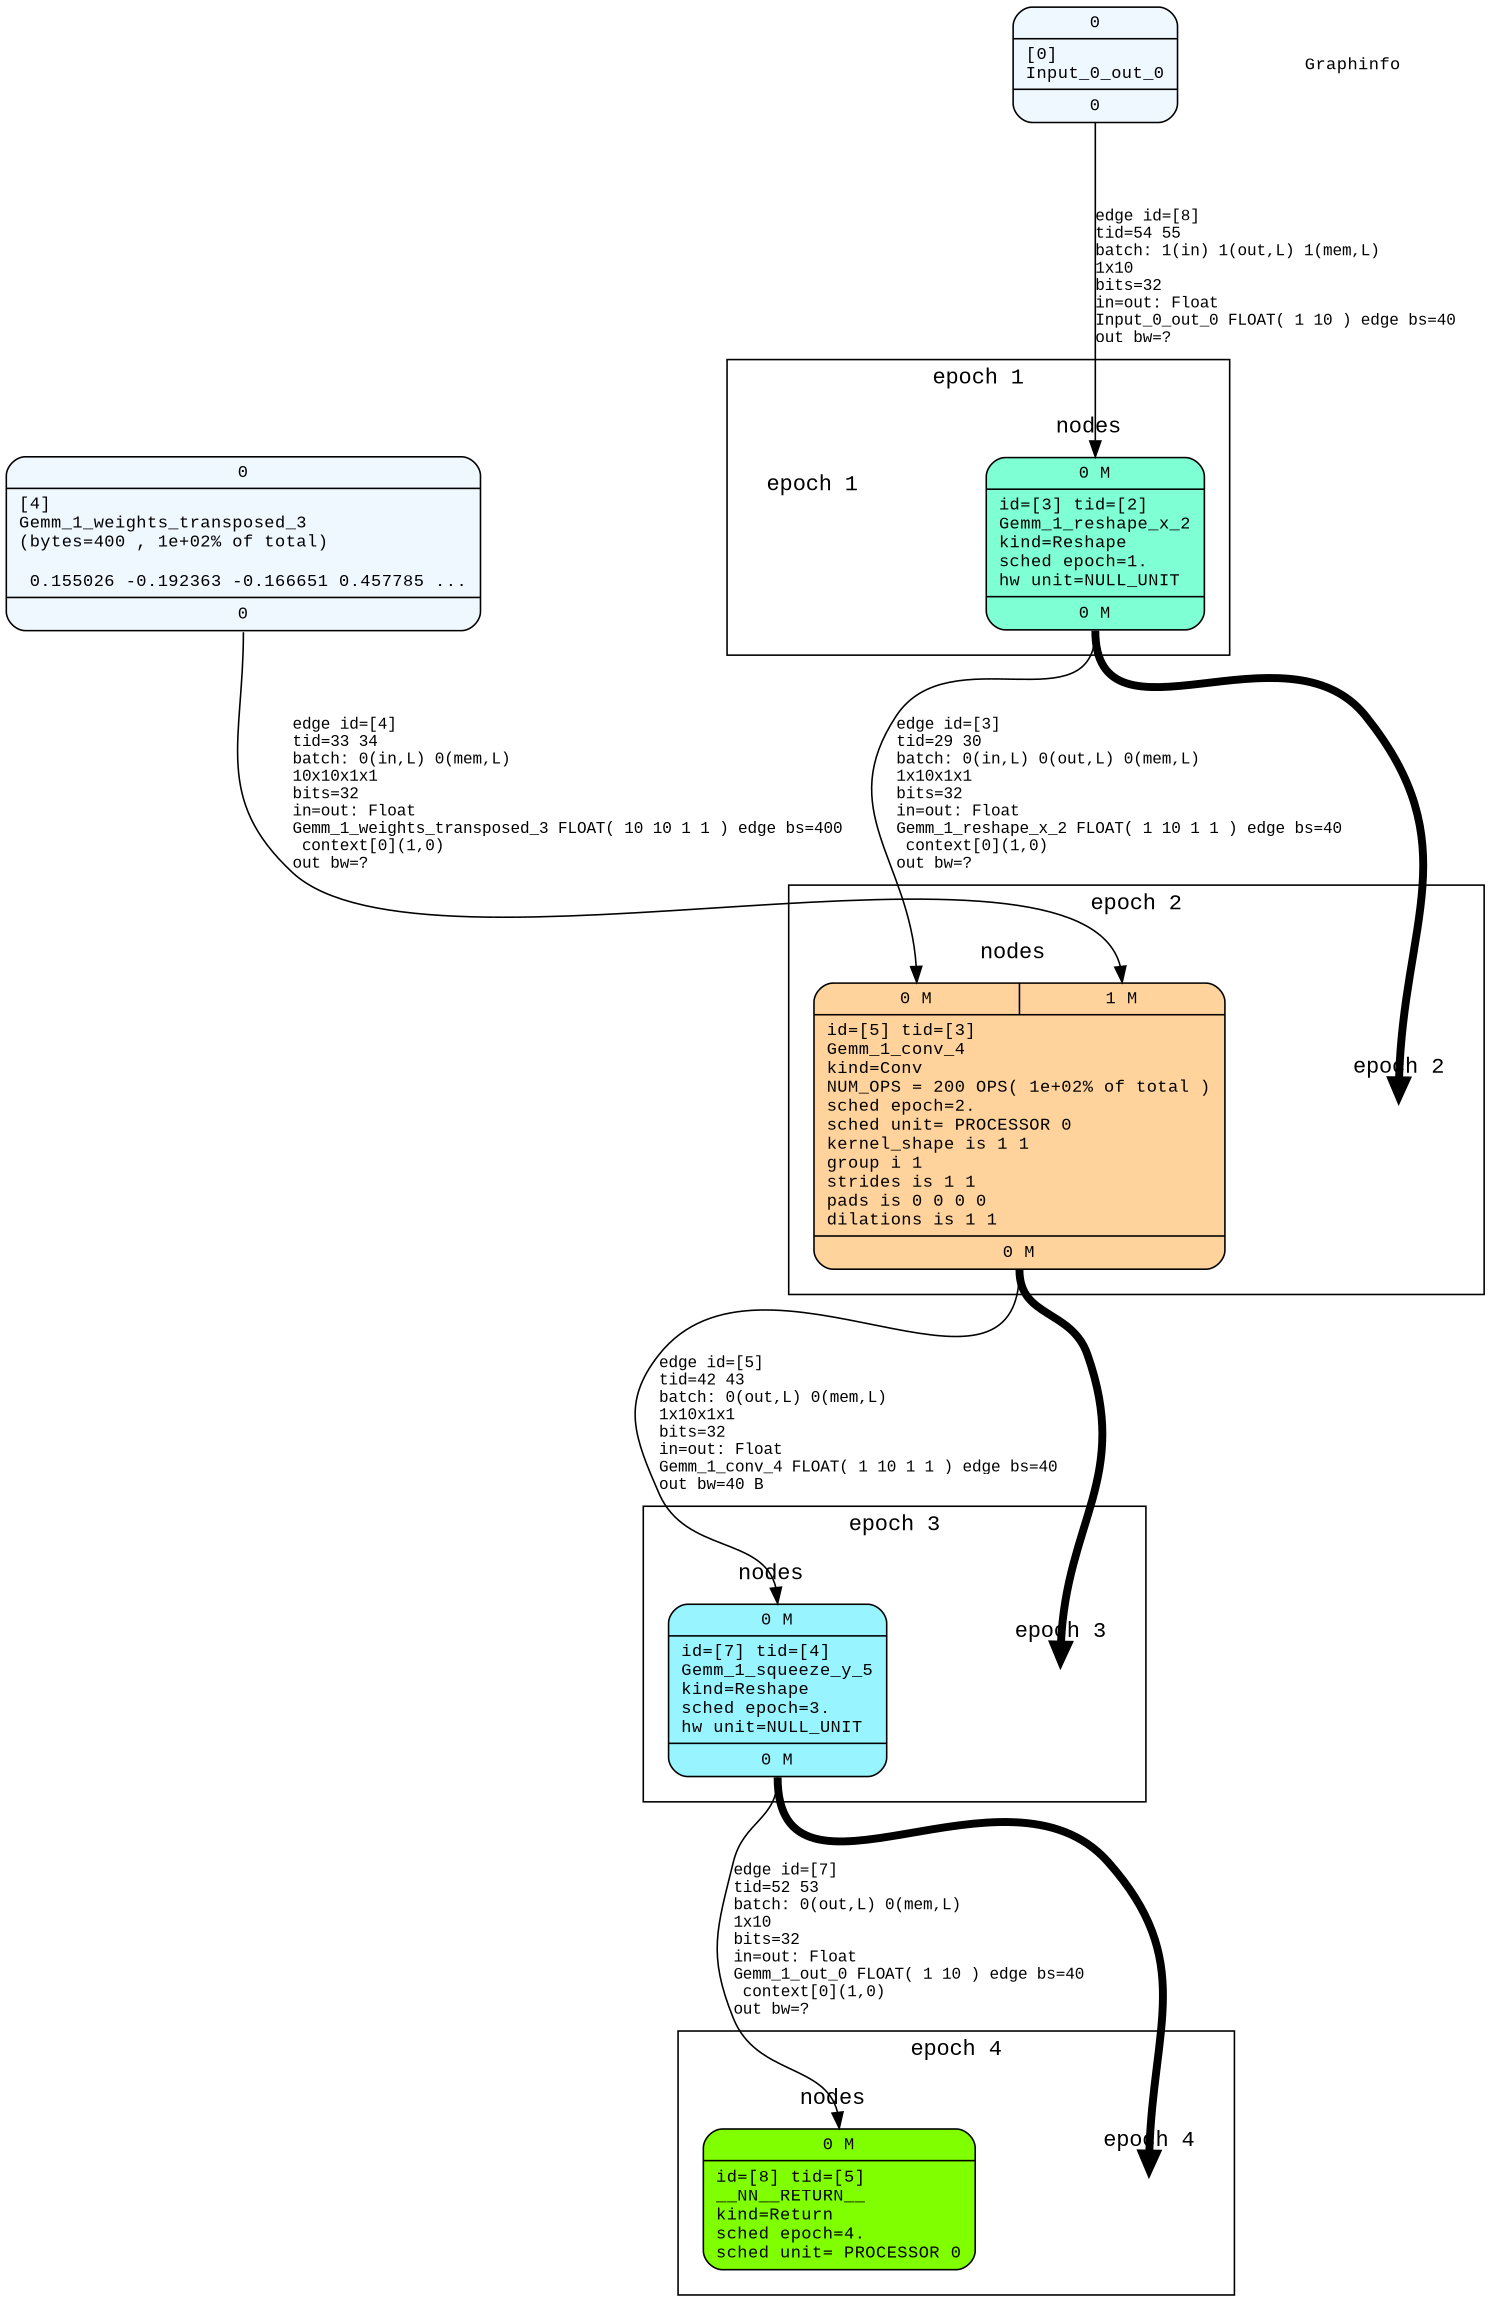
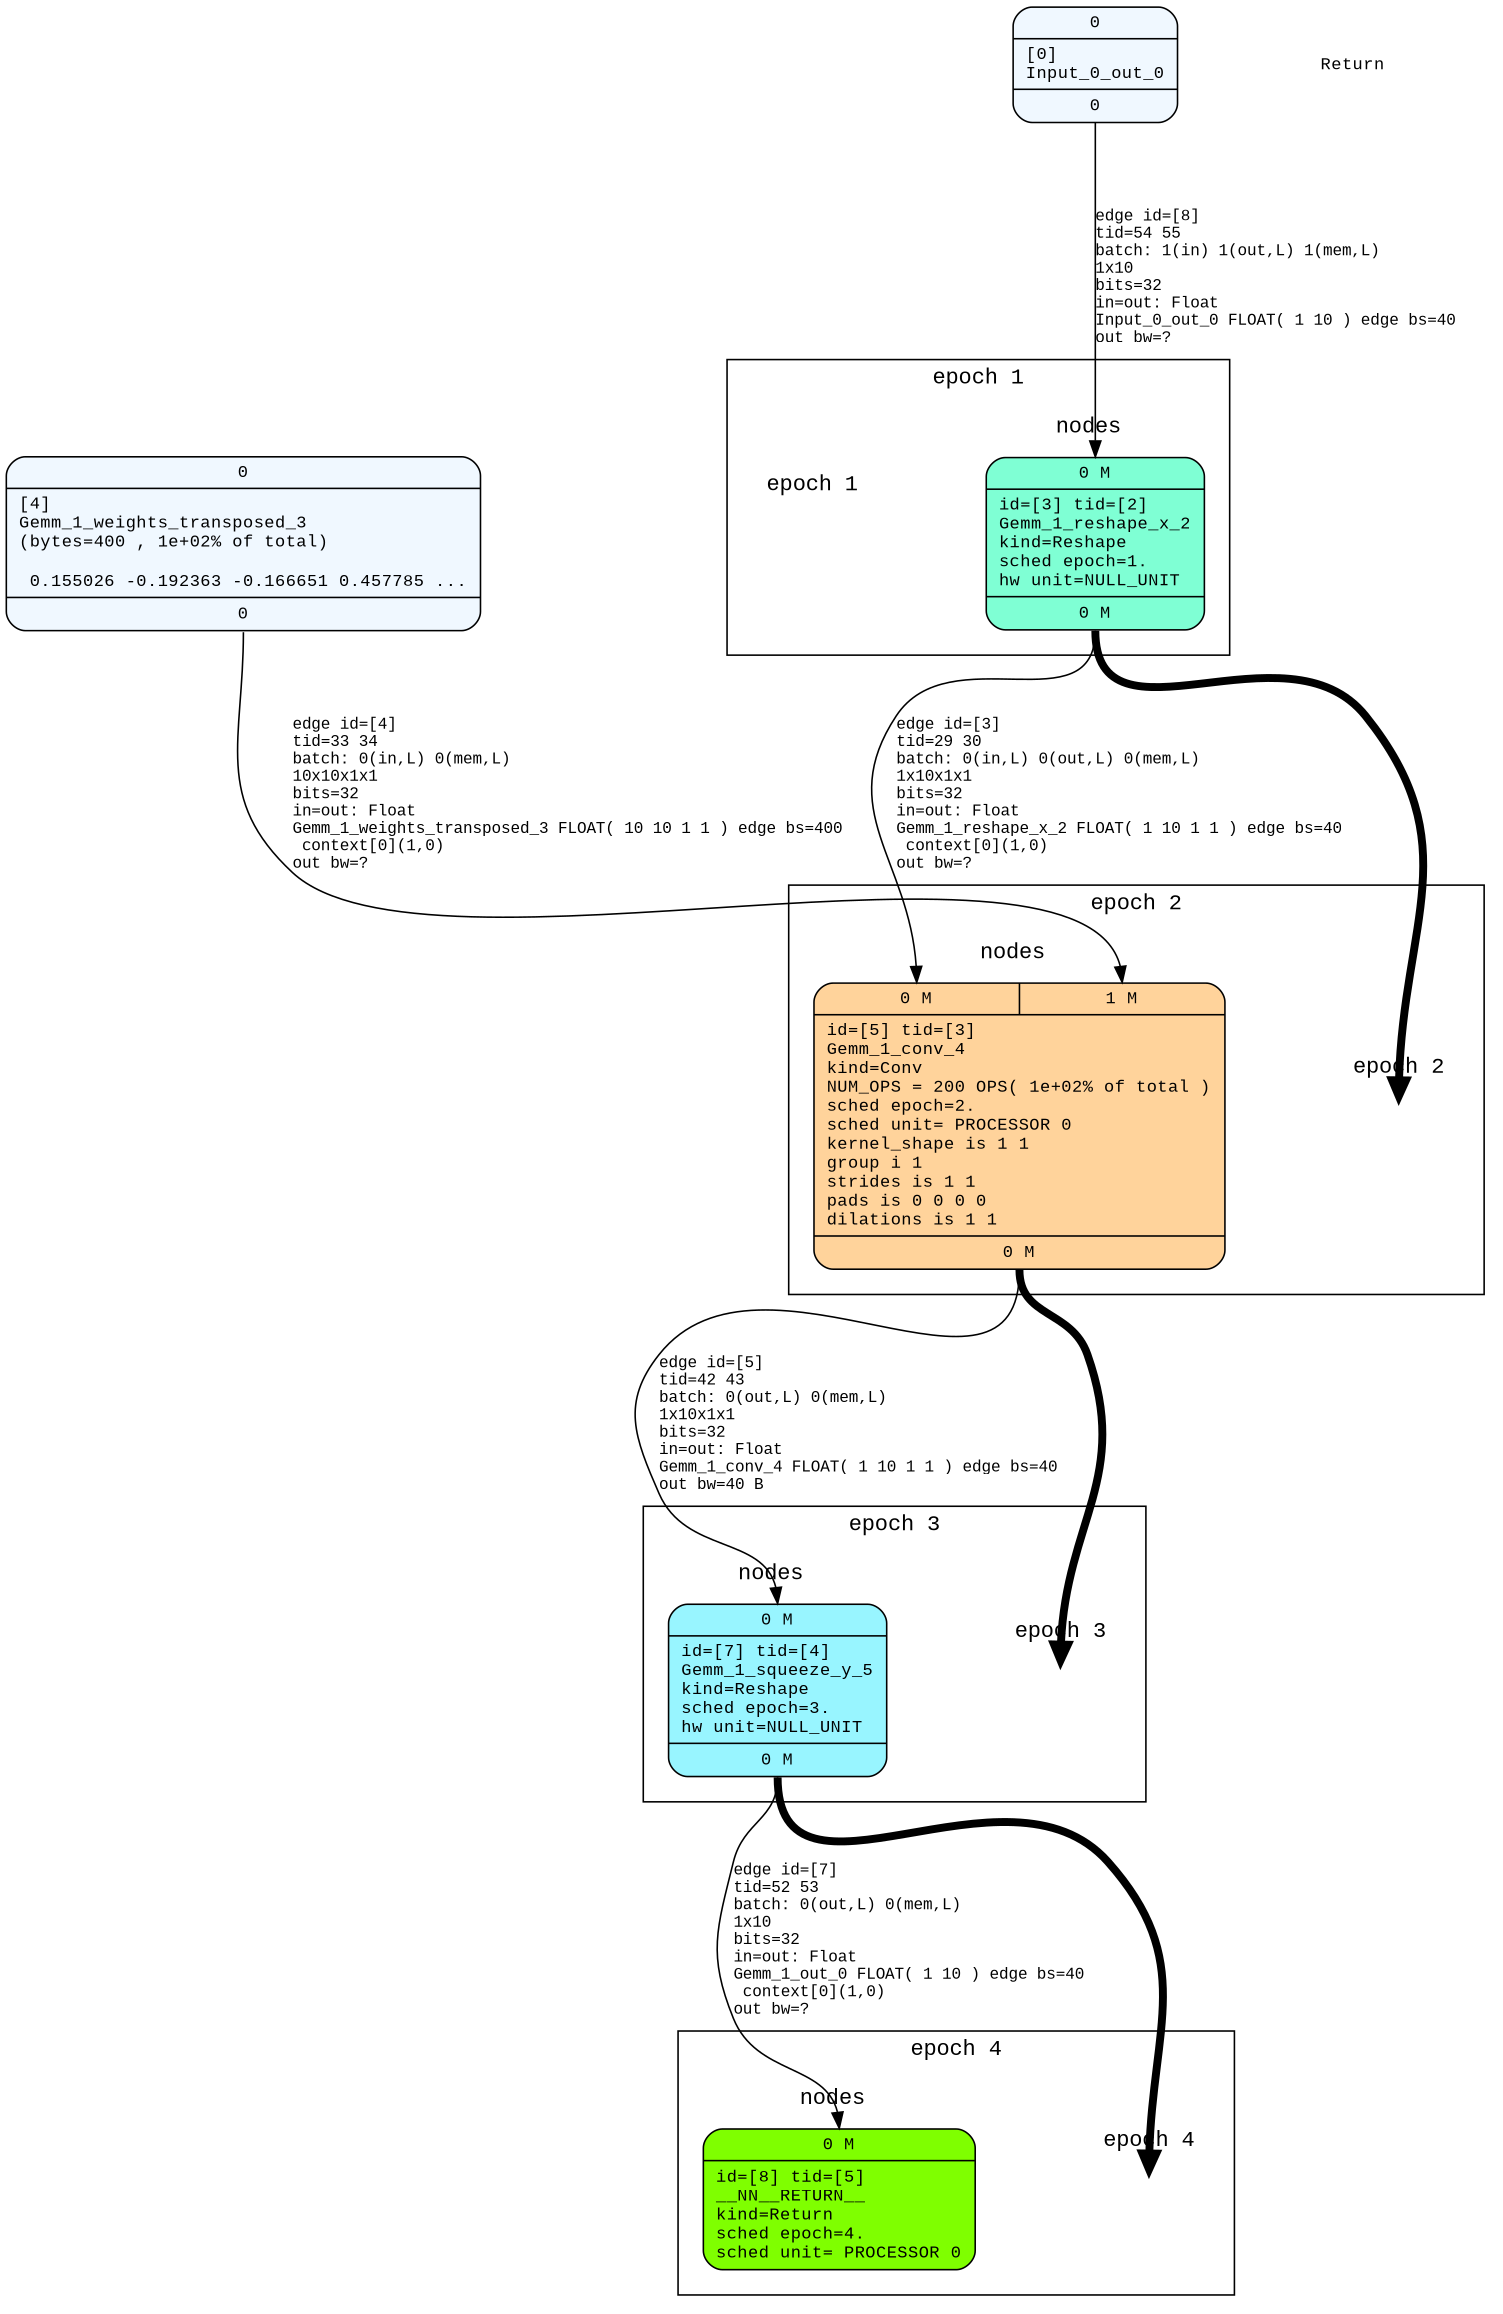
node "Graphinfo": label "Graphinfo" -> "Return"
